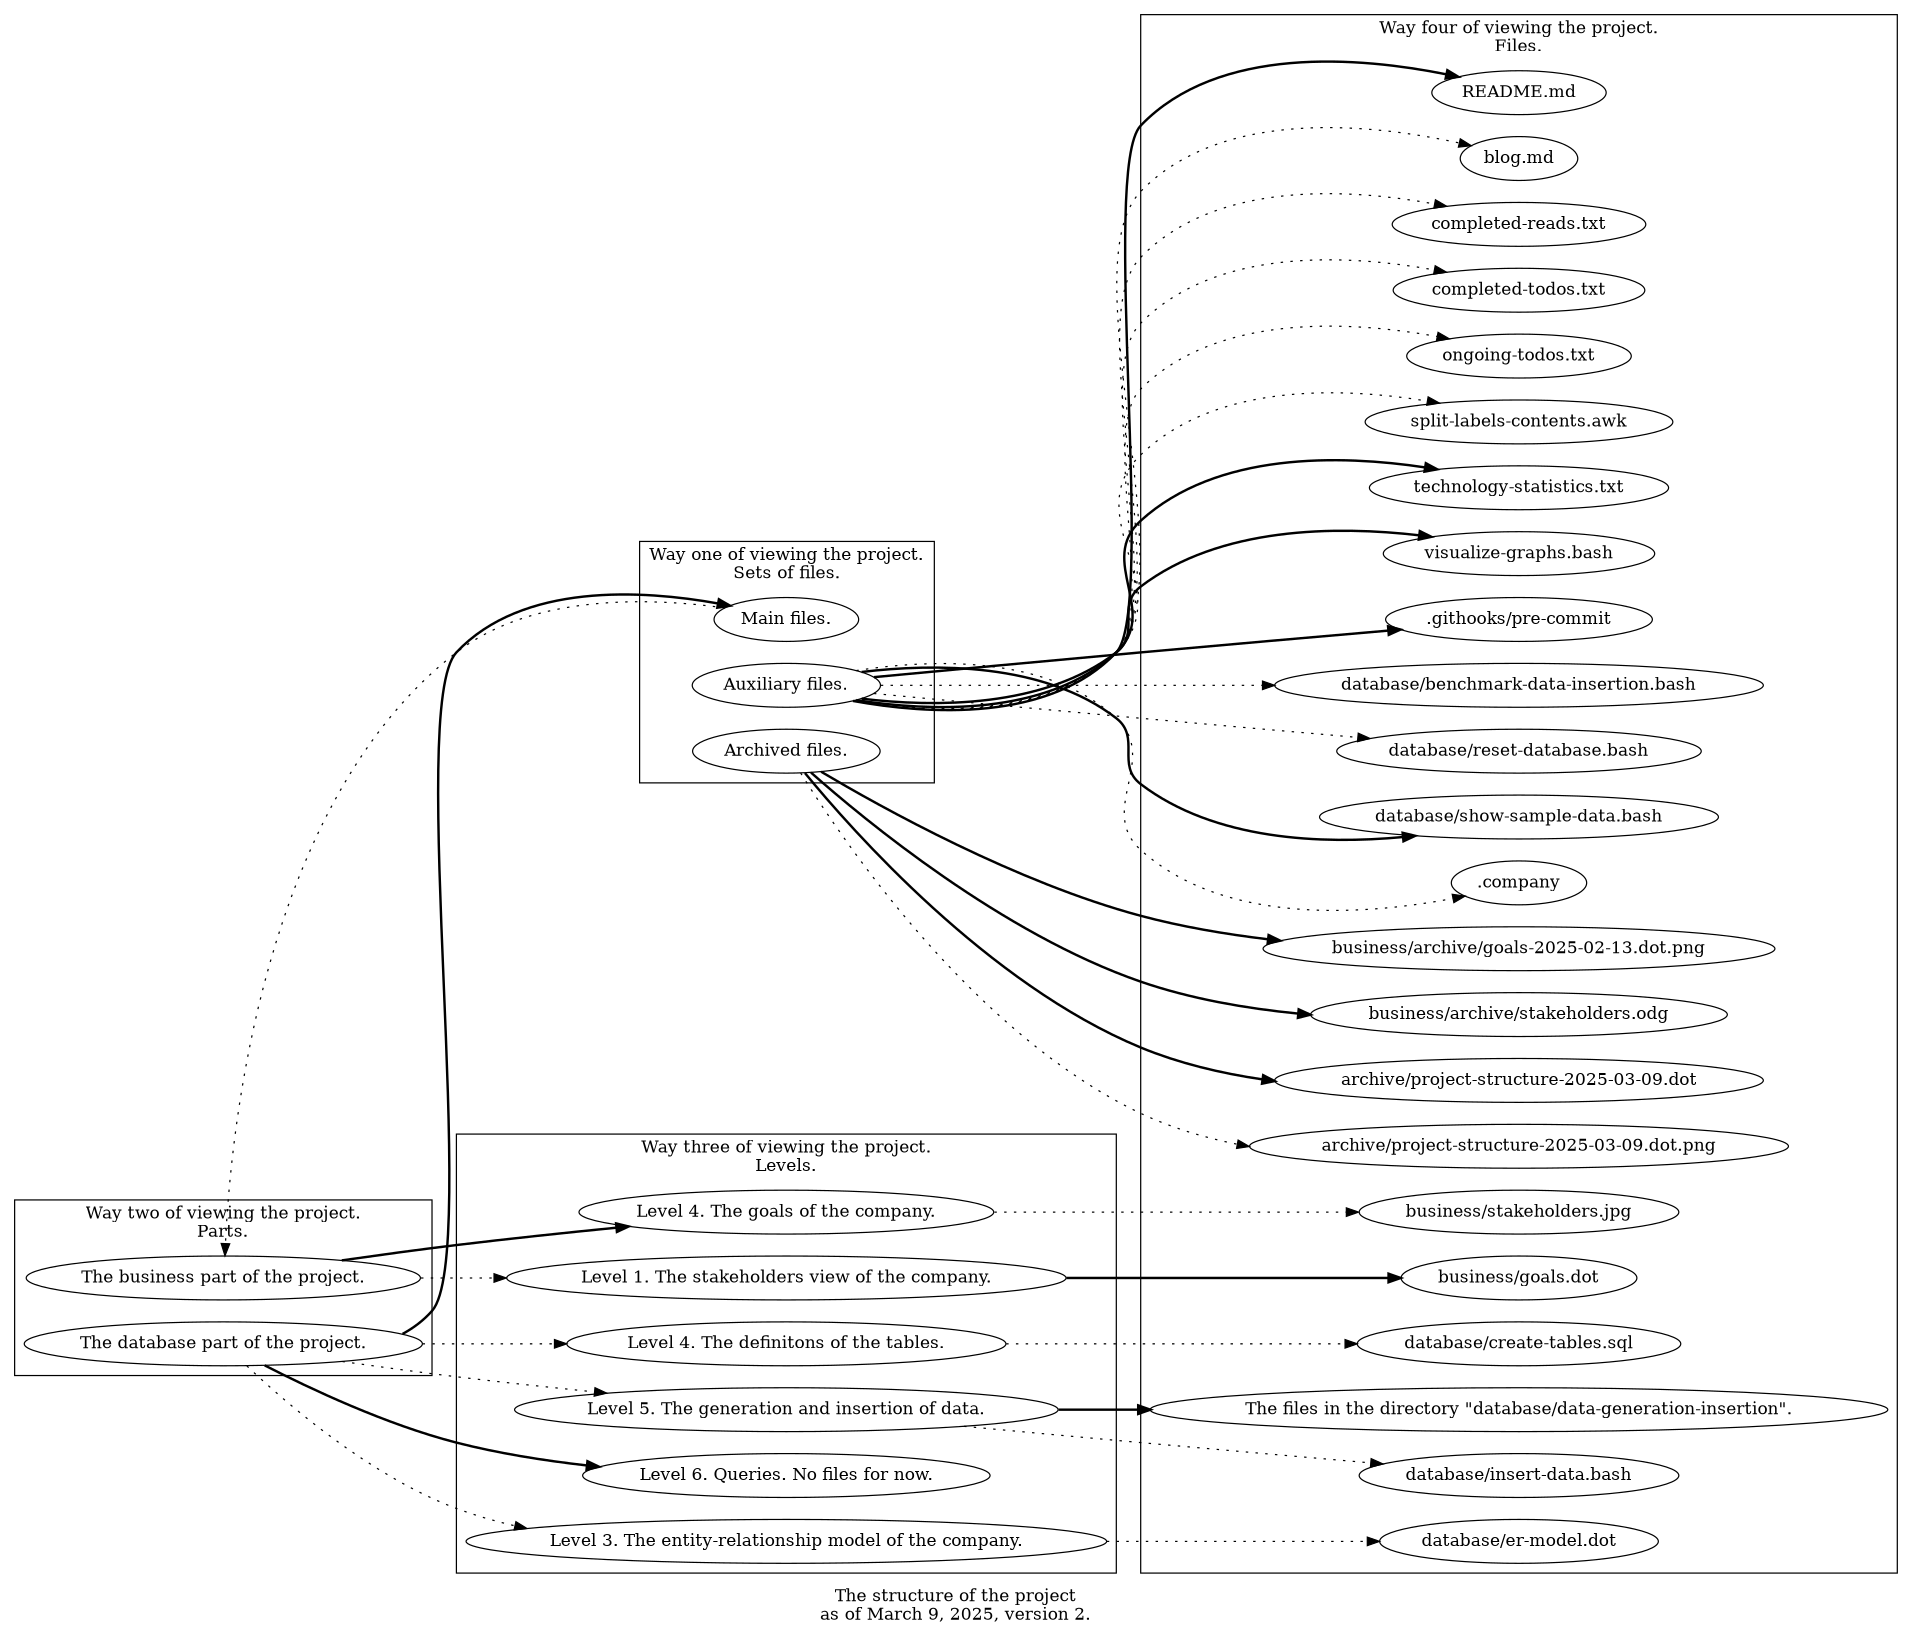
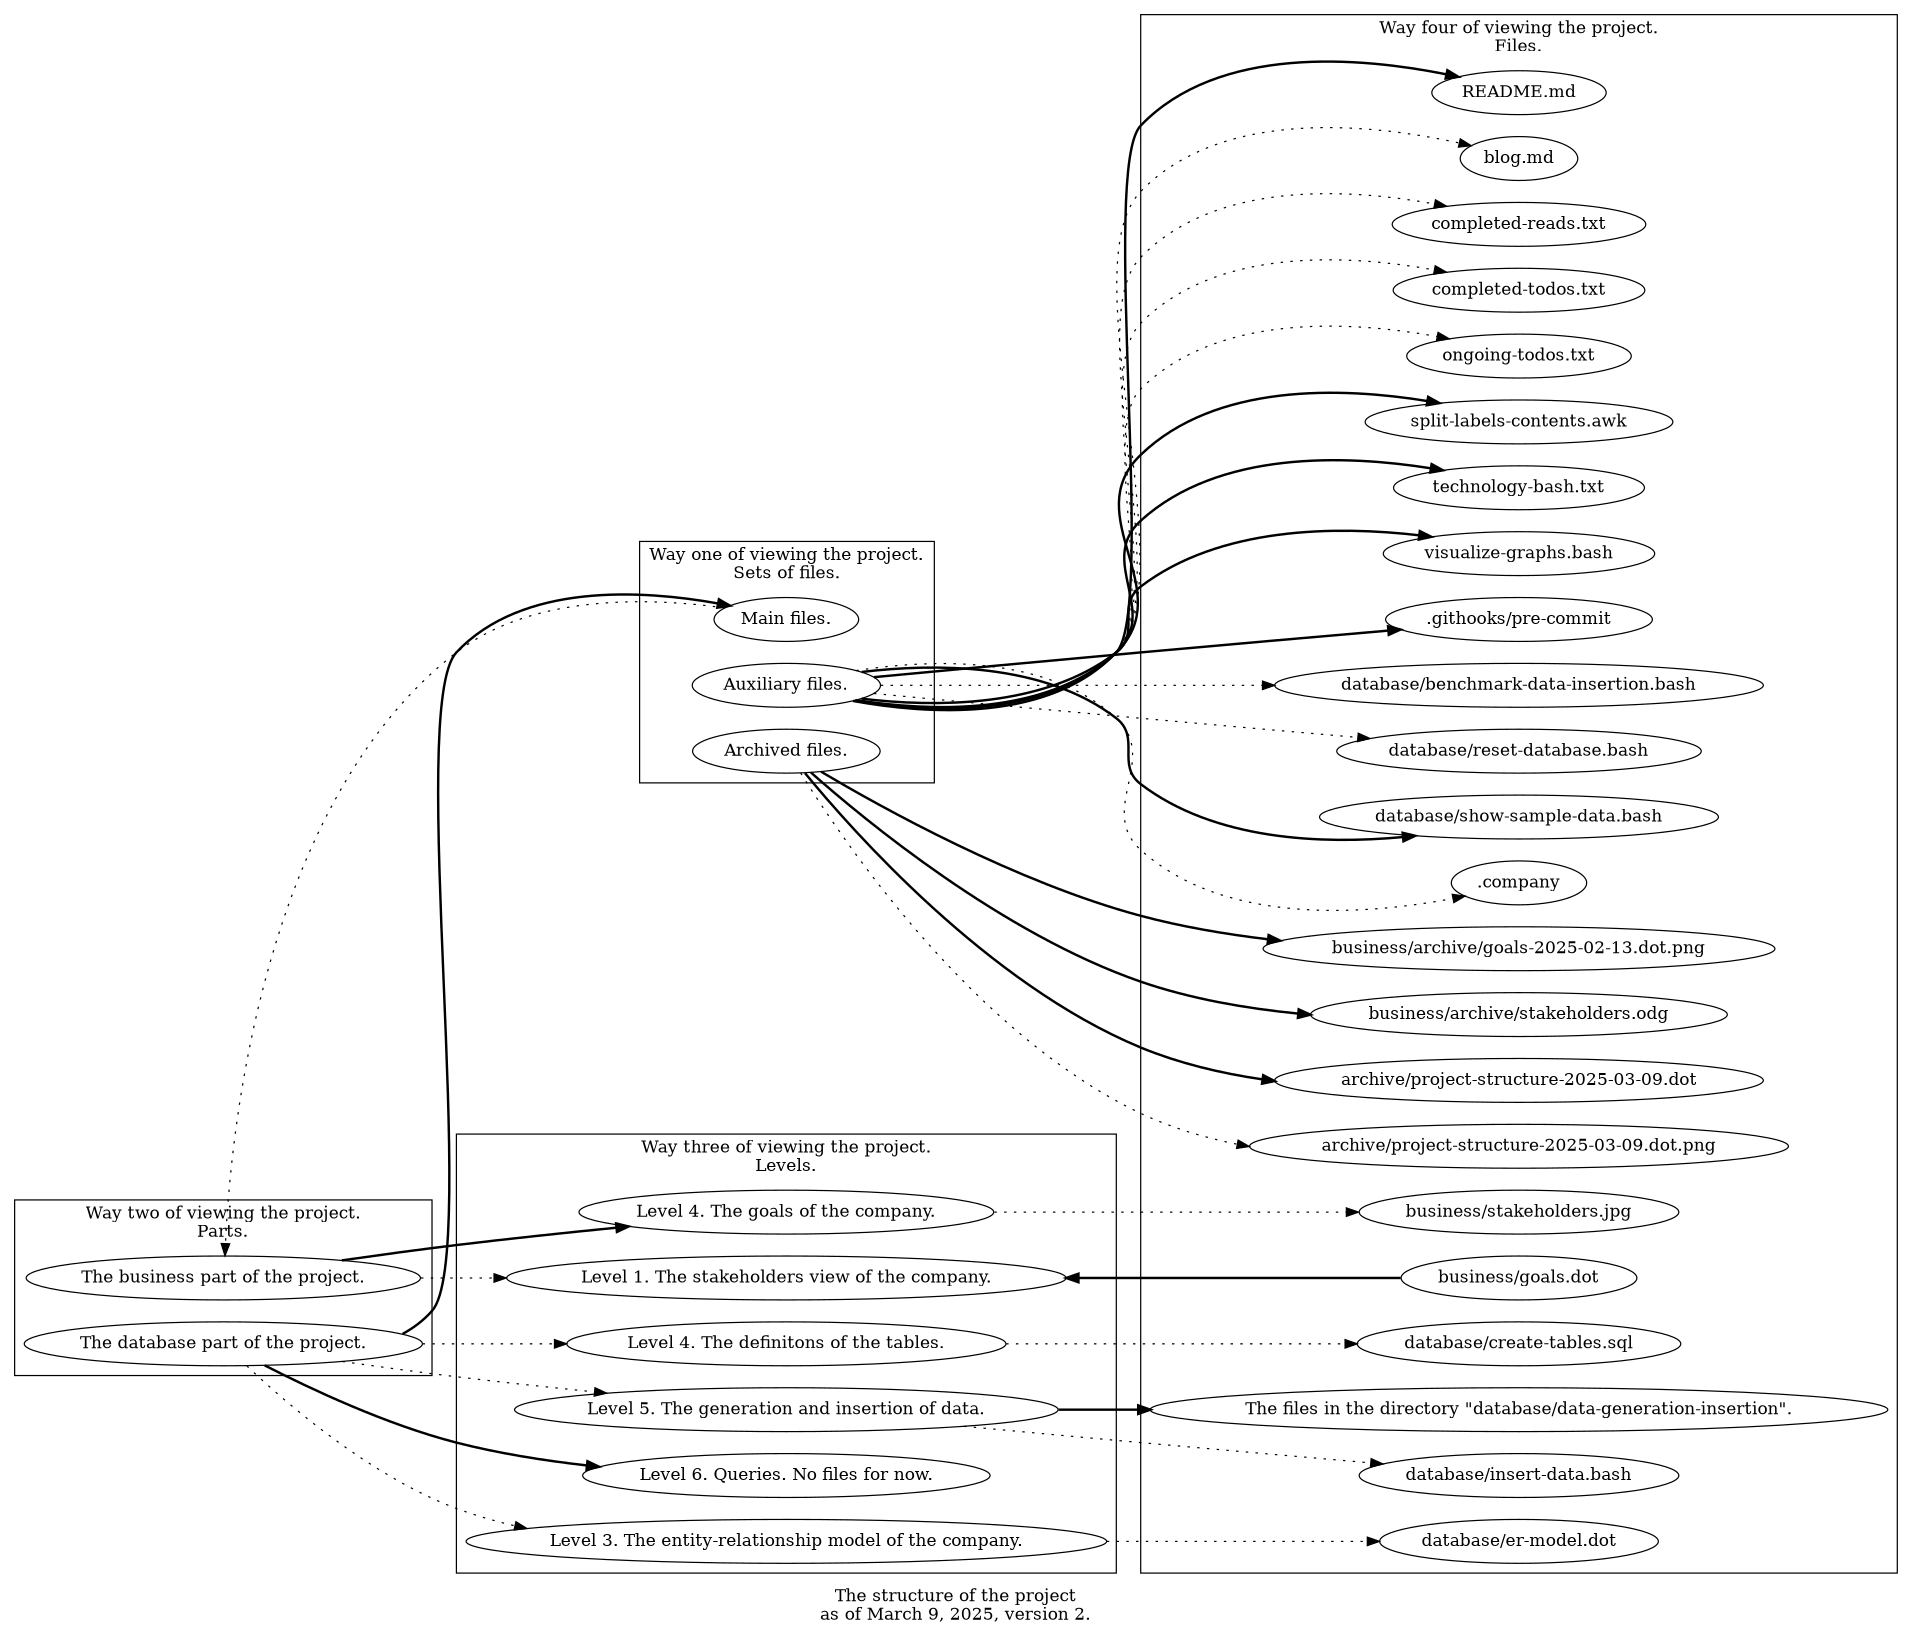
node "technology-statistics.txt": label "technology-statistics.txt" -> "technology-bash.txt"
edge "Auxiliary files." -> "split-labels-contents.awk": style dotted -> bold
edge "Level 1. The stakeholders view of the company." -> "business/goals.dot": reversed
